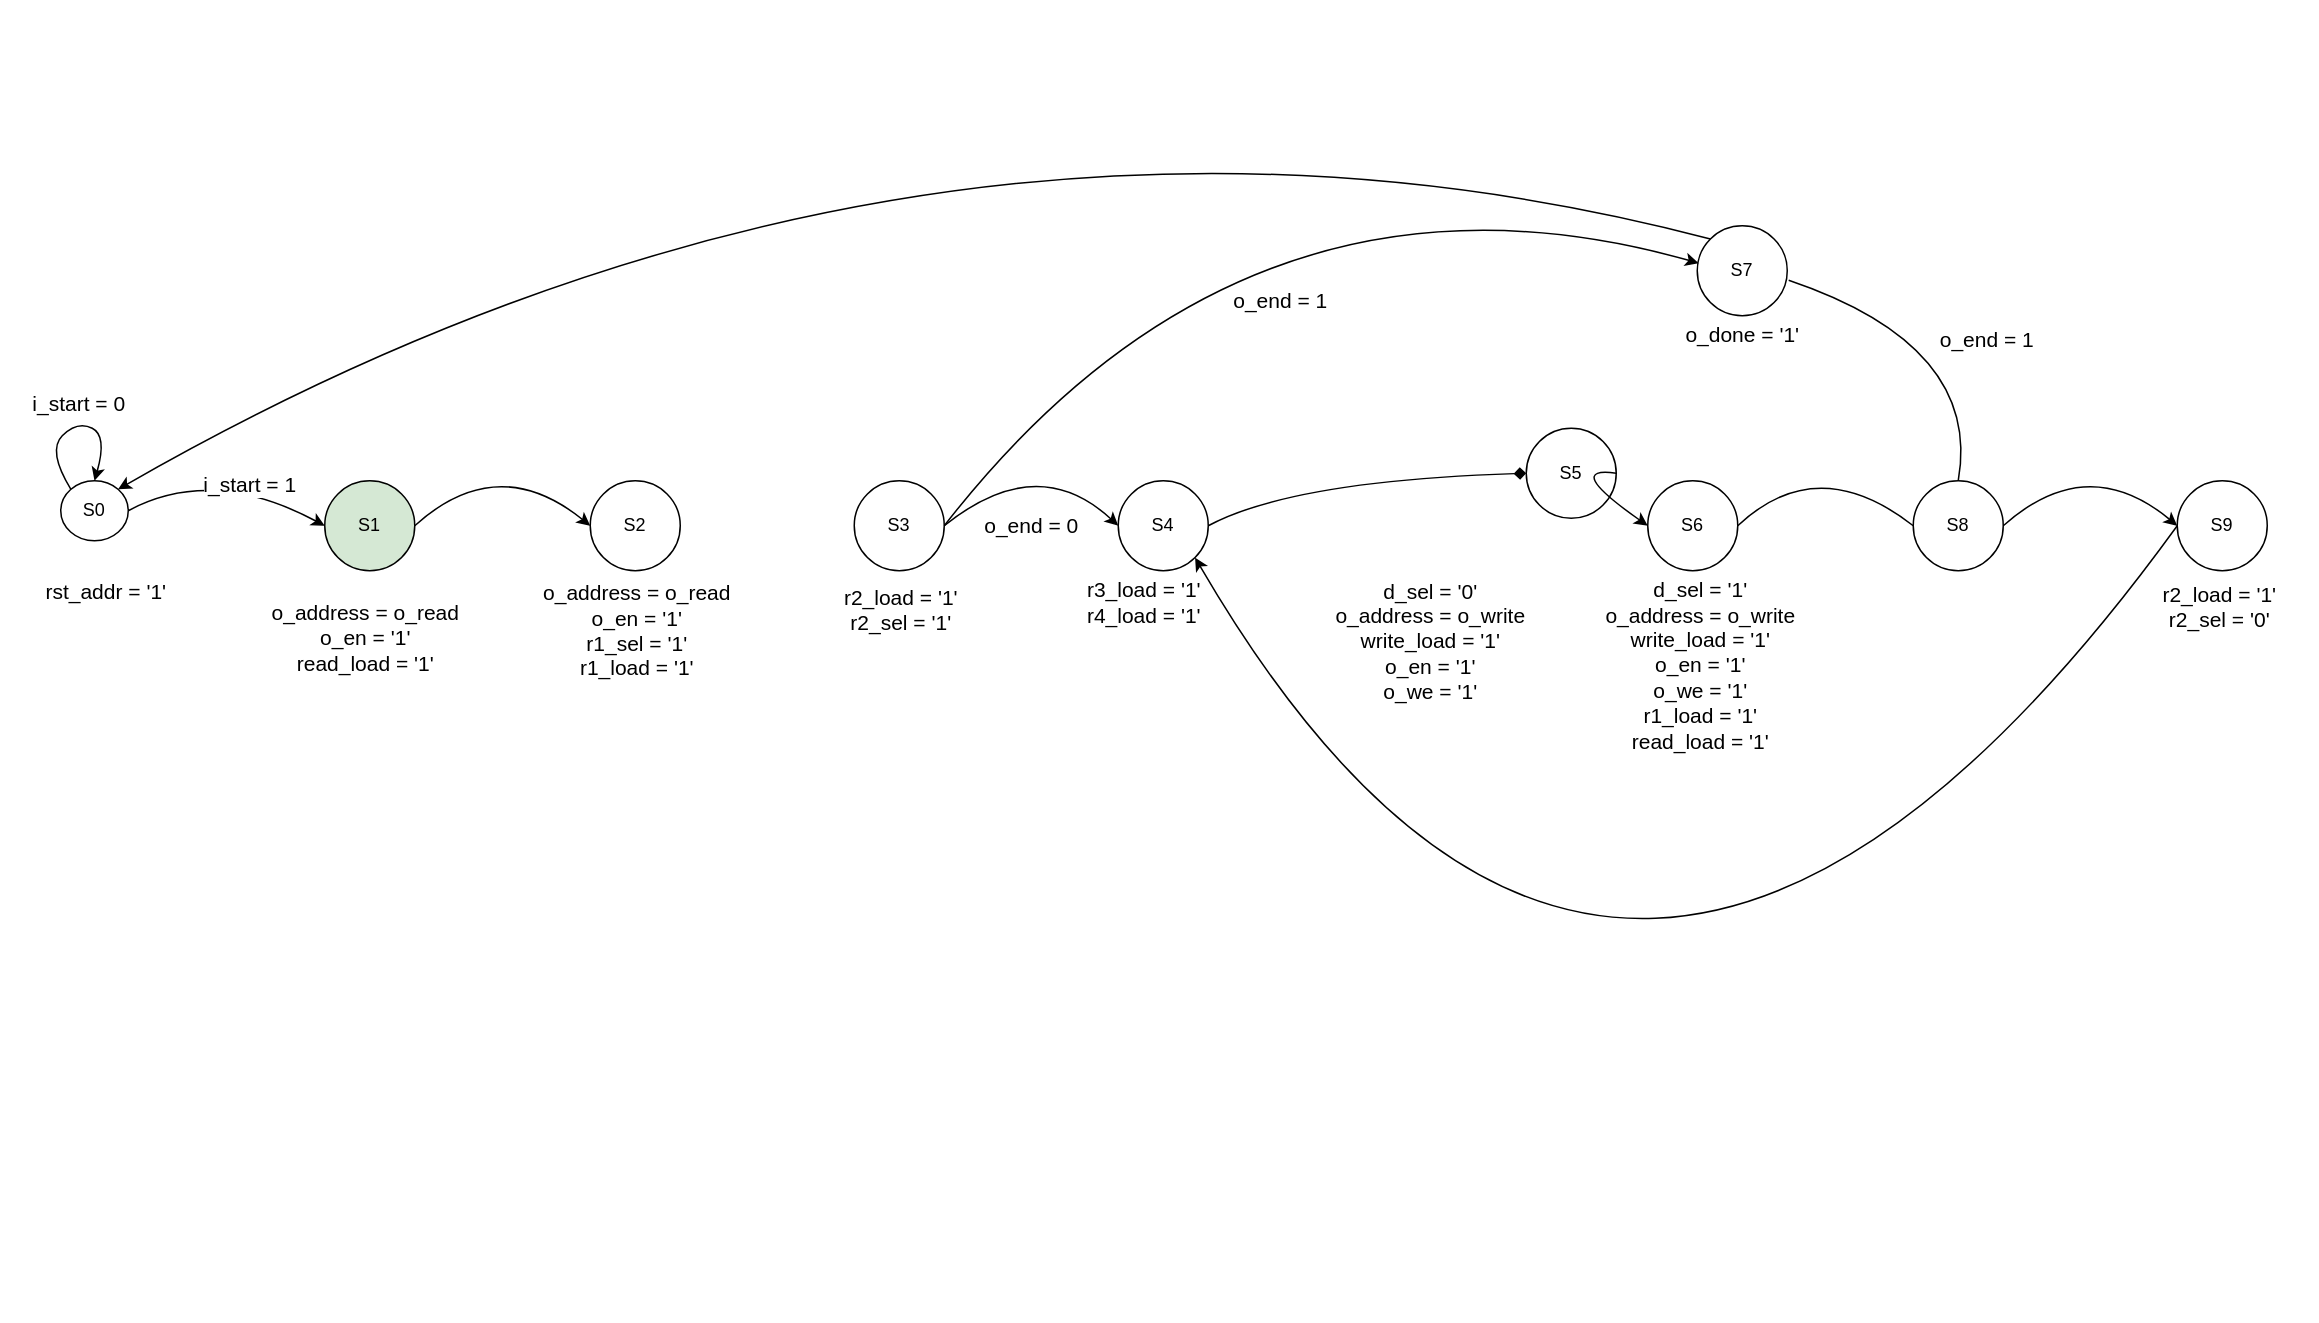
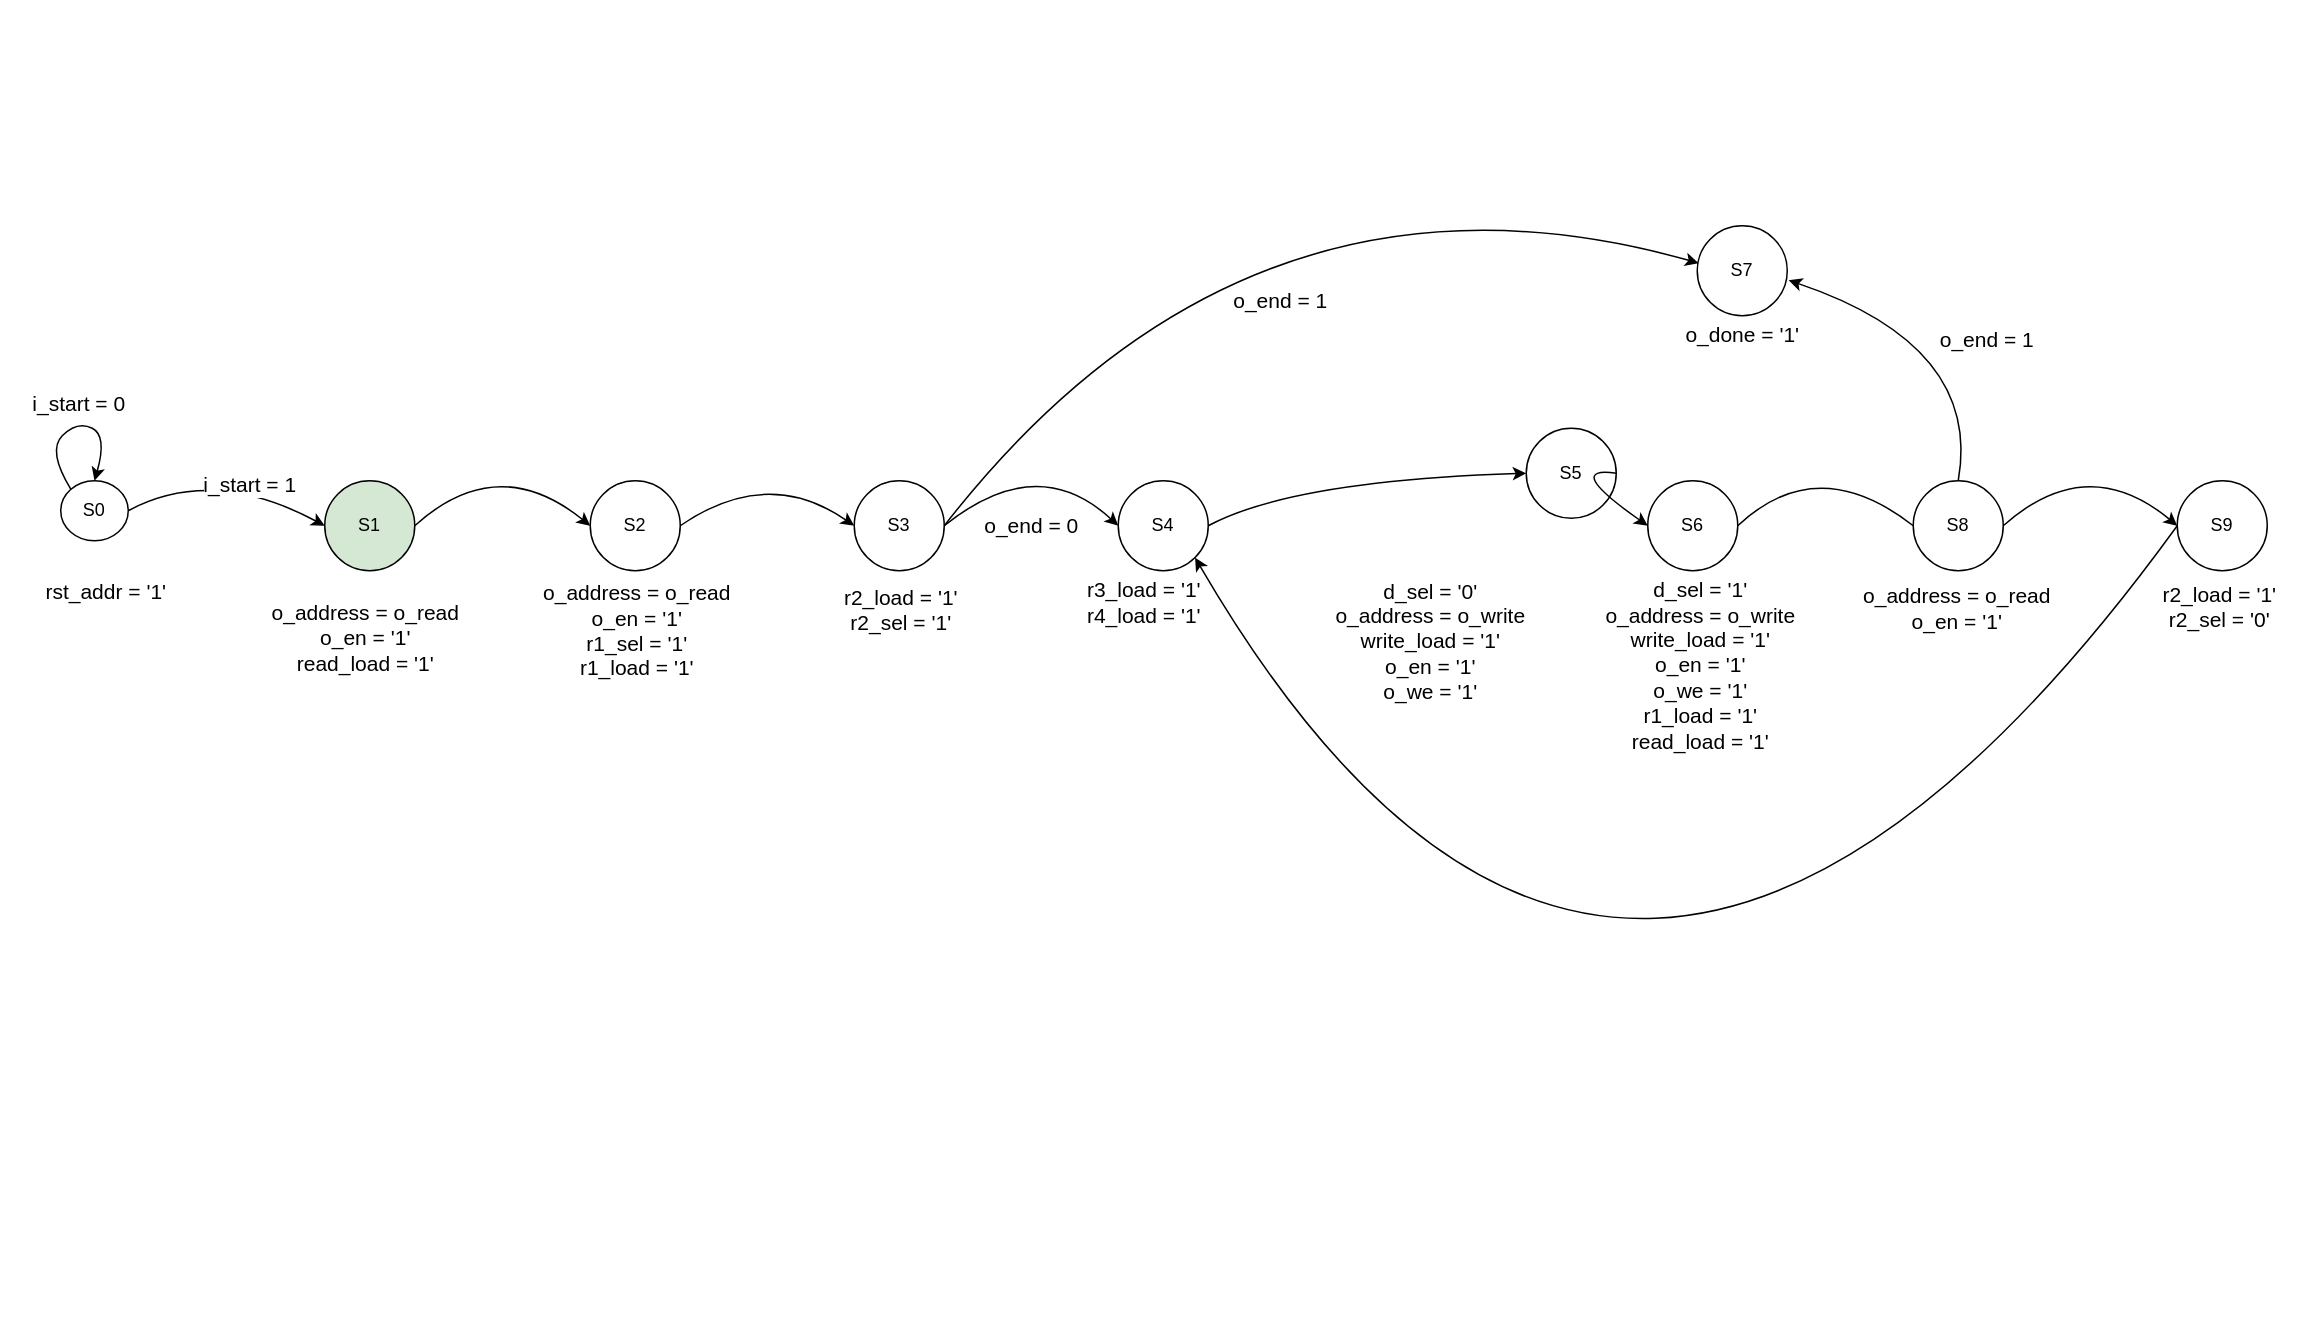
edge "S7" -> "S0": removed
edge "S7" -- "S8": arrowhead none -> classic
edge "S4" -> "S5": arrowhead diamond -> classic
edge "S2" -> "S3": added
node "o_address = o_read o_en = '1'": added
